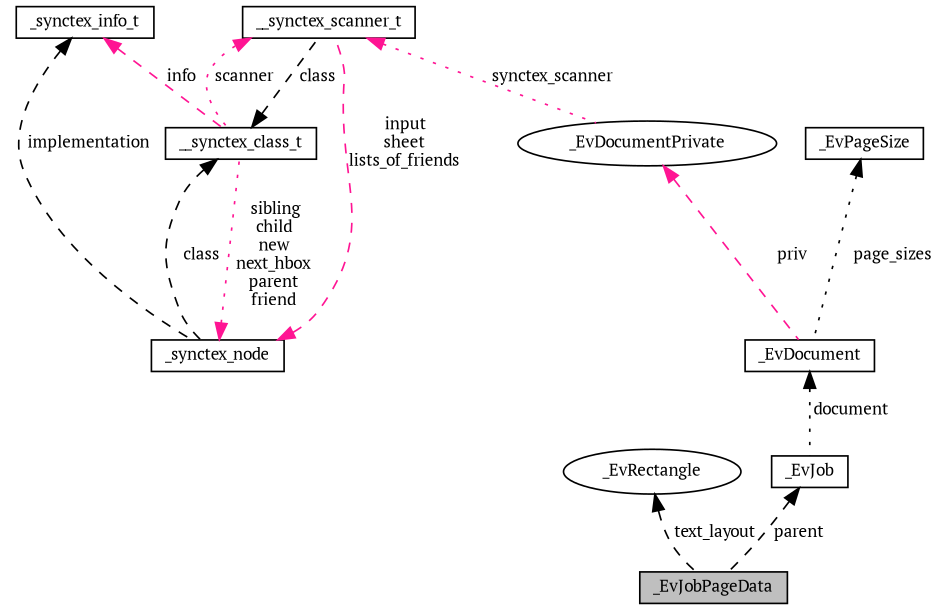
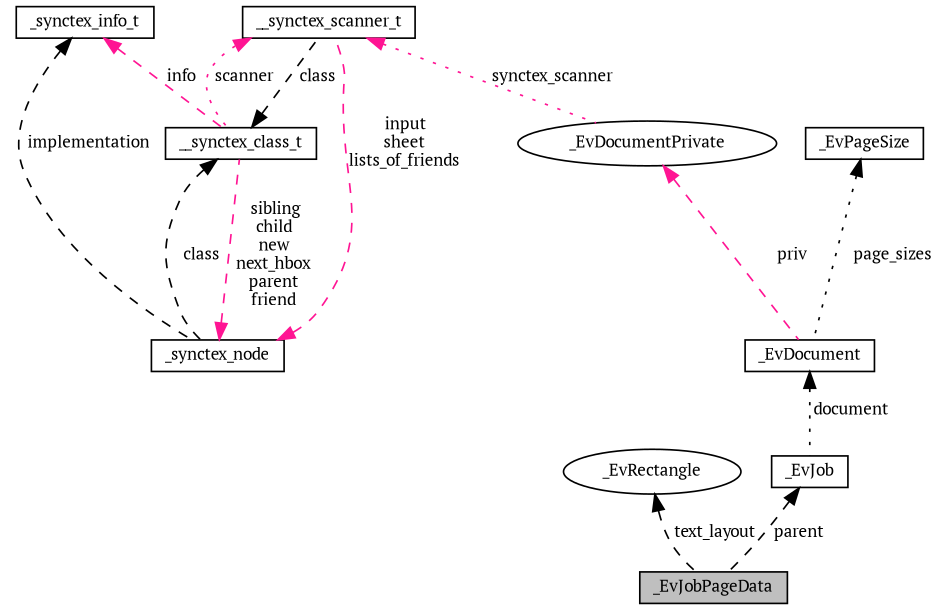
edge "__synctex_class_t" -> "_synctex_node": style dotted -> dashed
